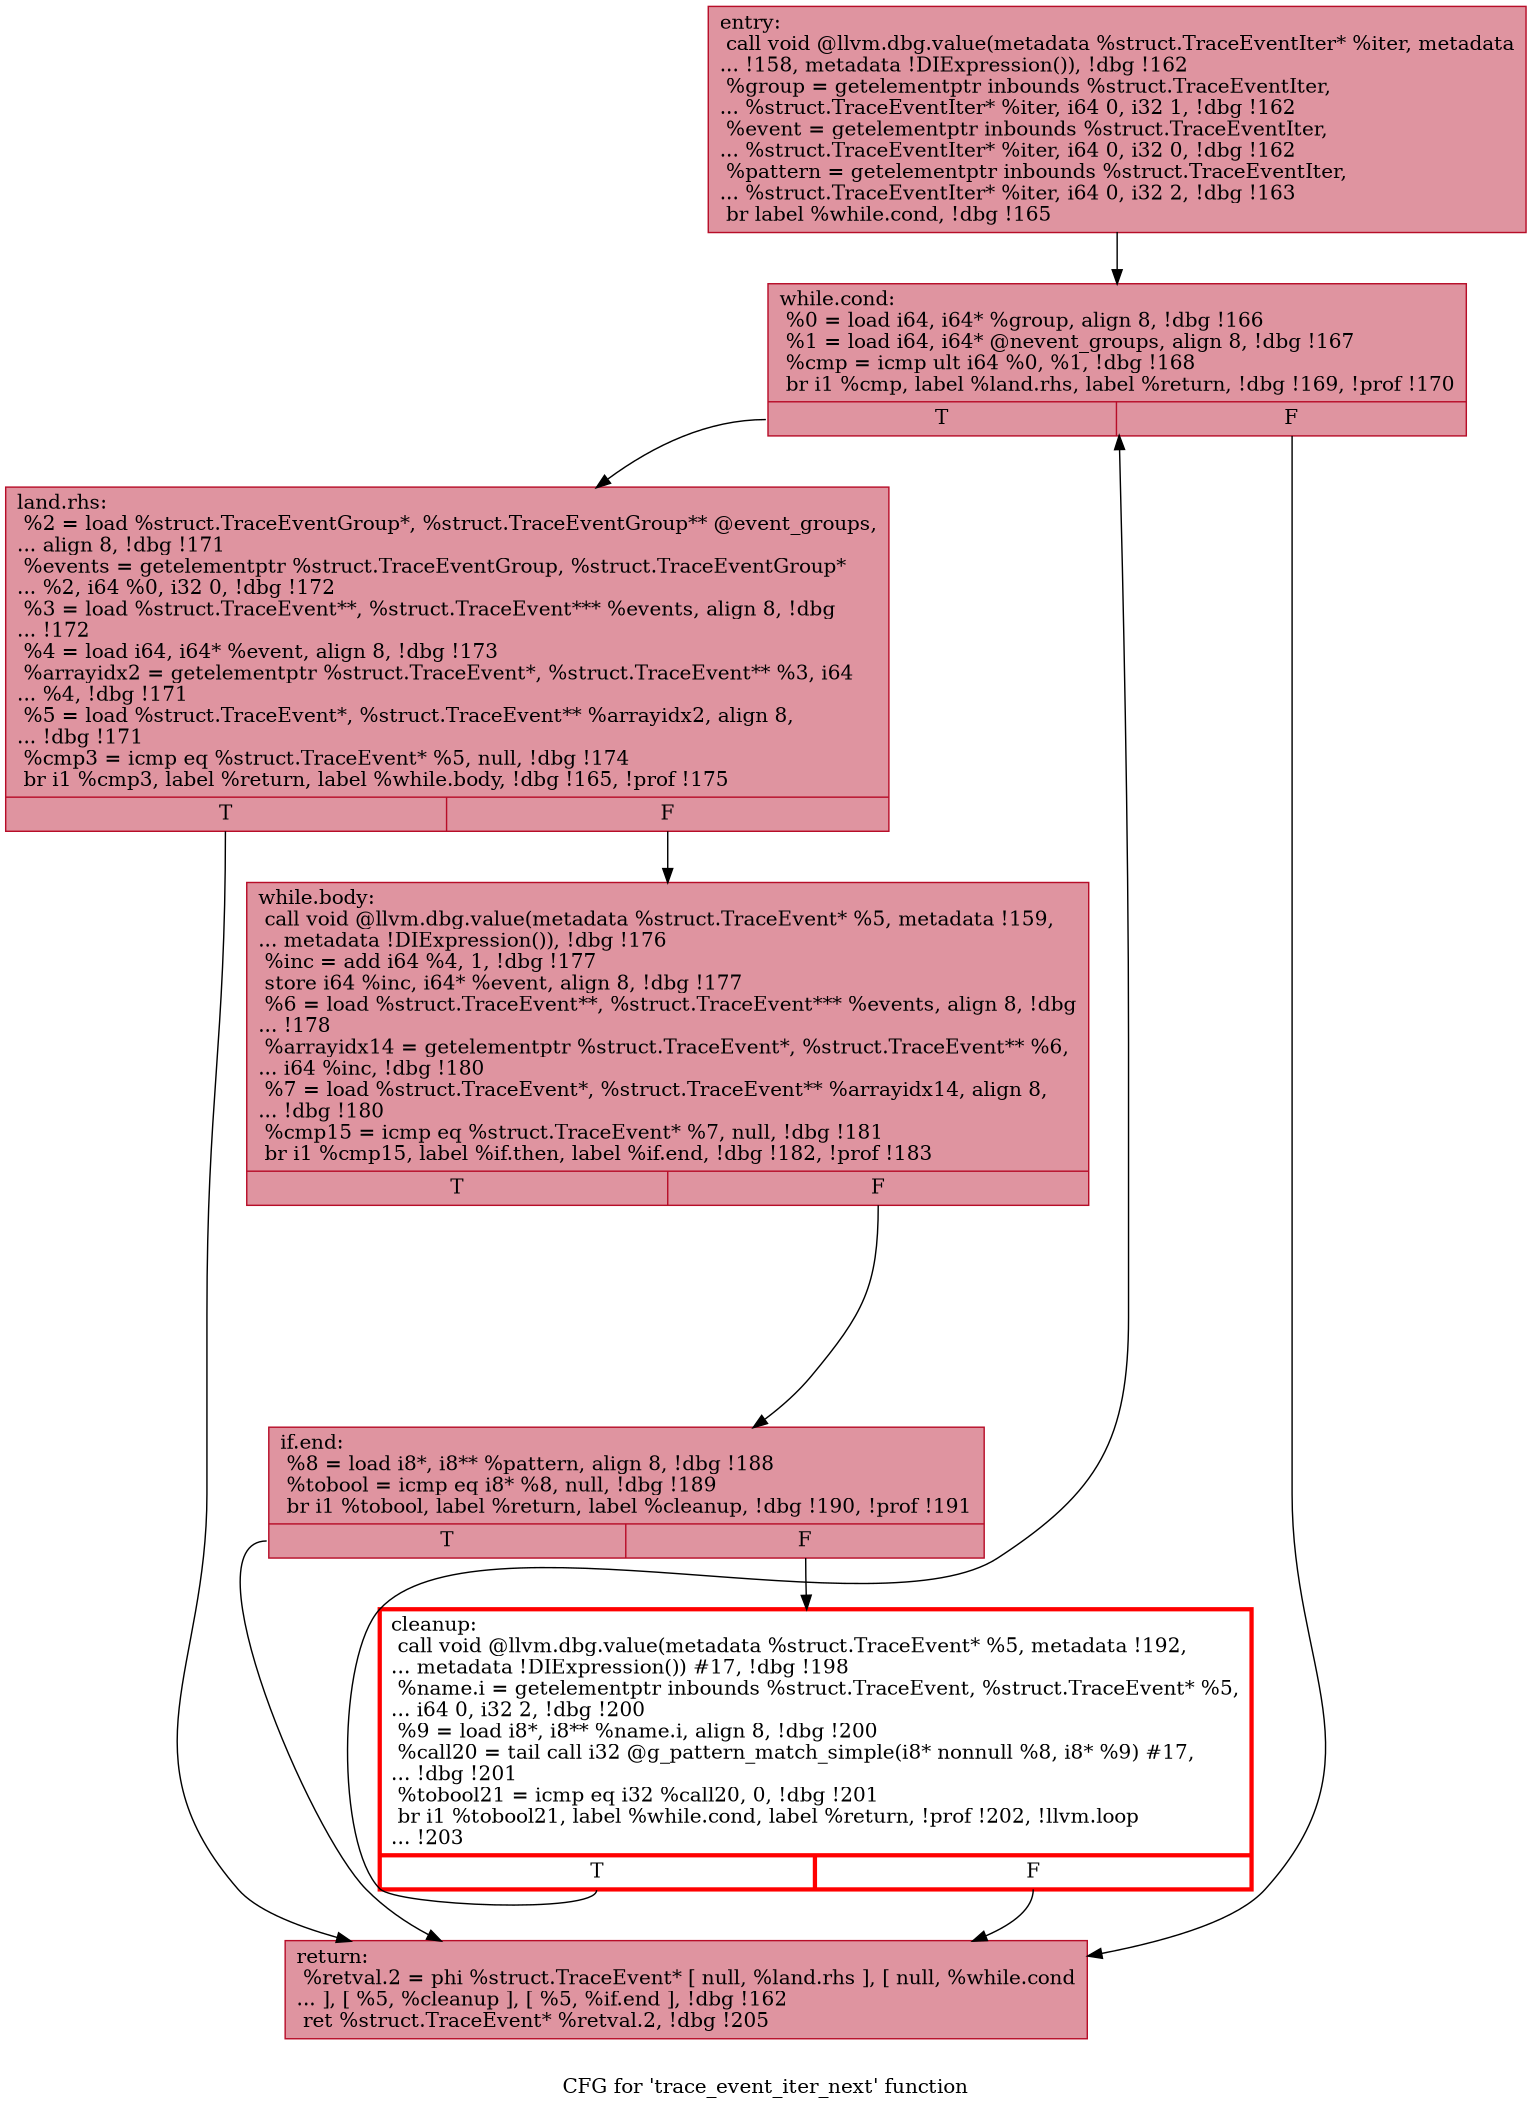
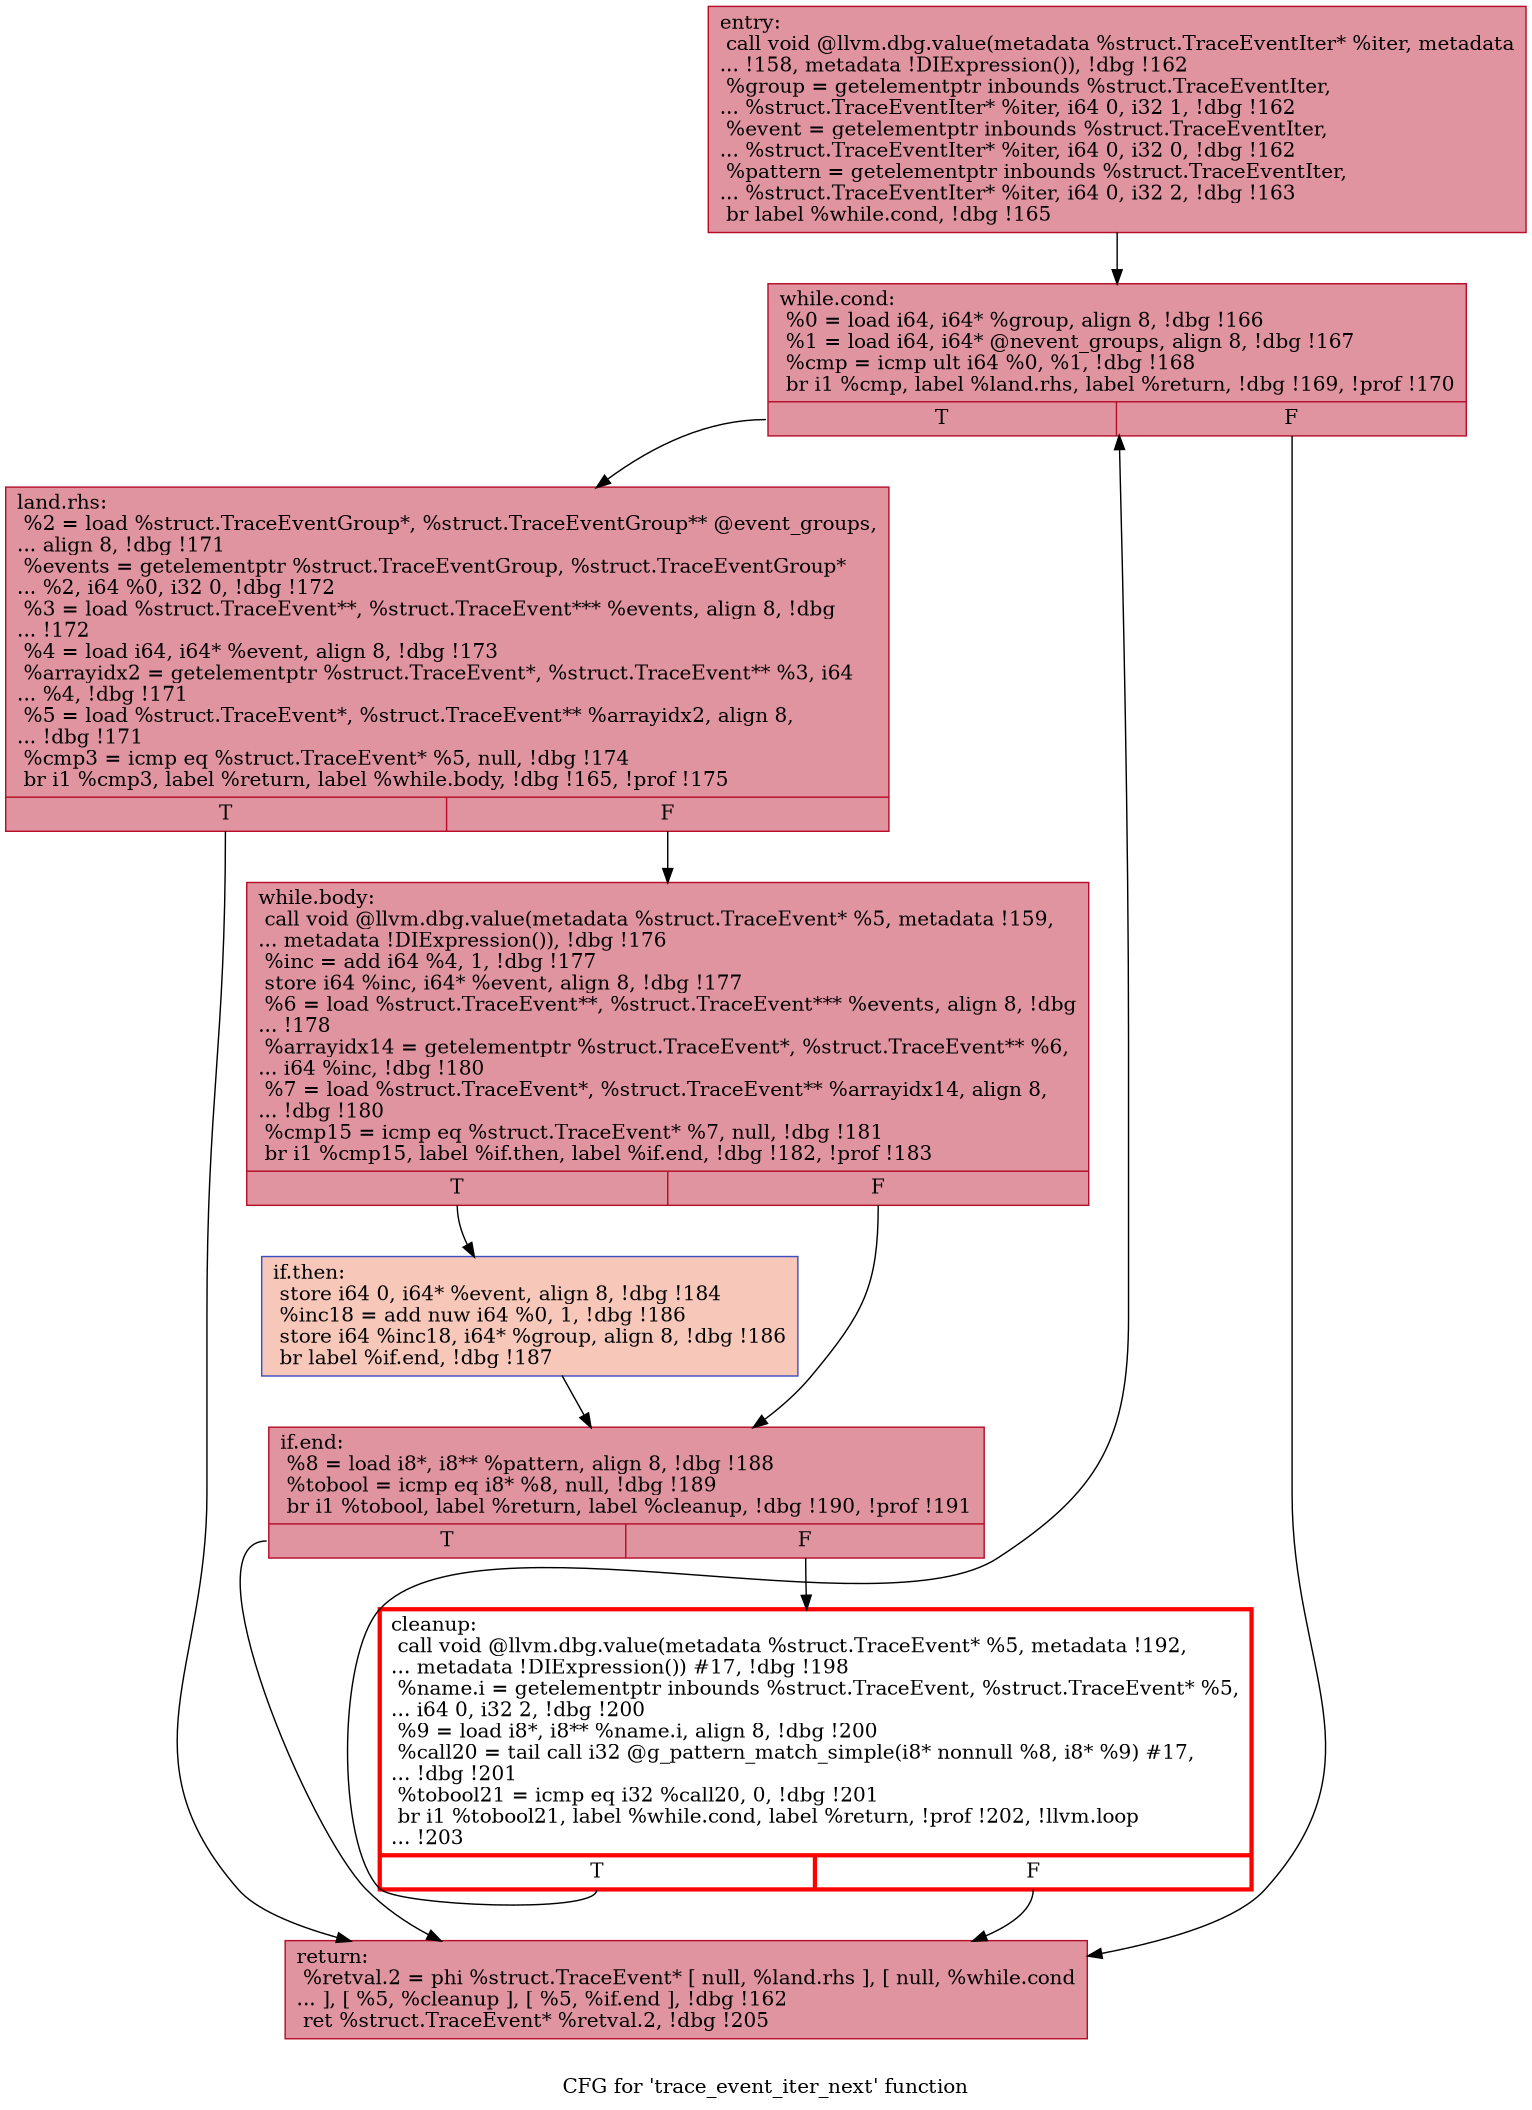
node "if.then:": added
